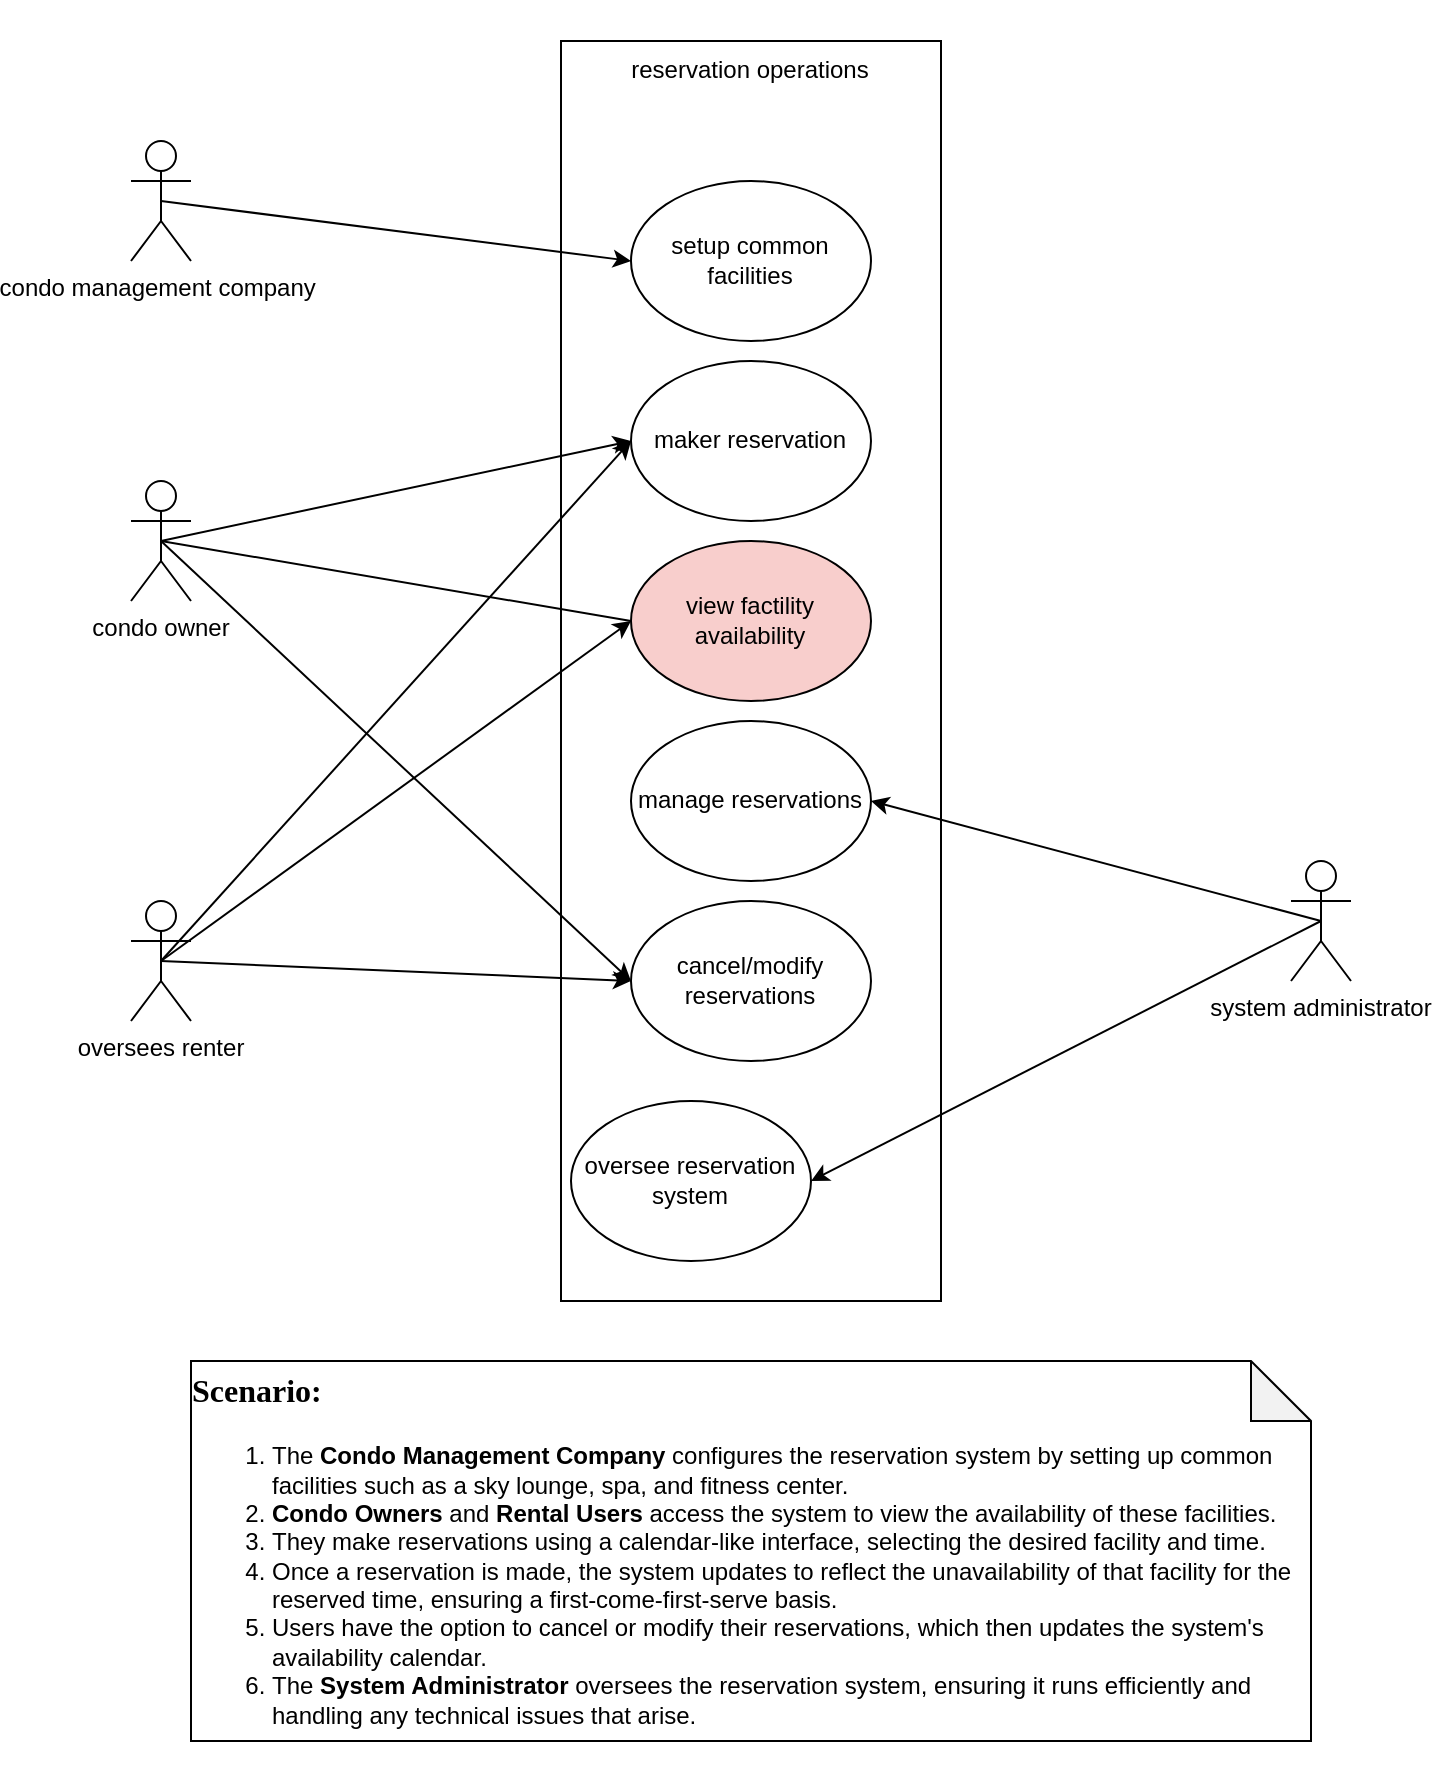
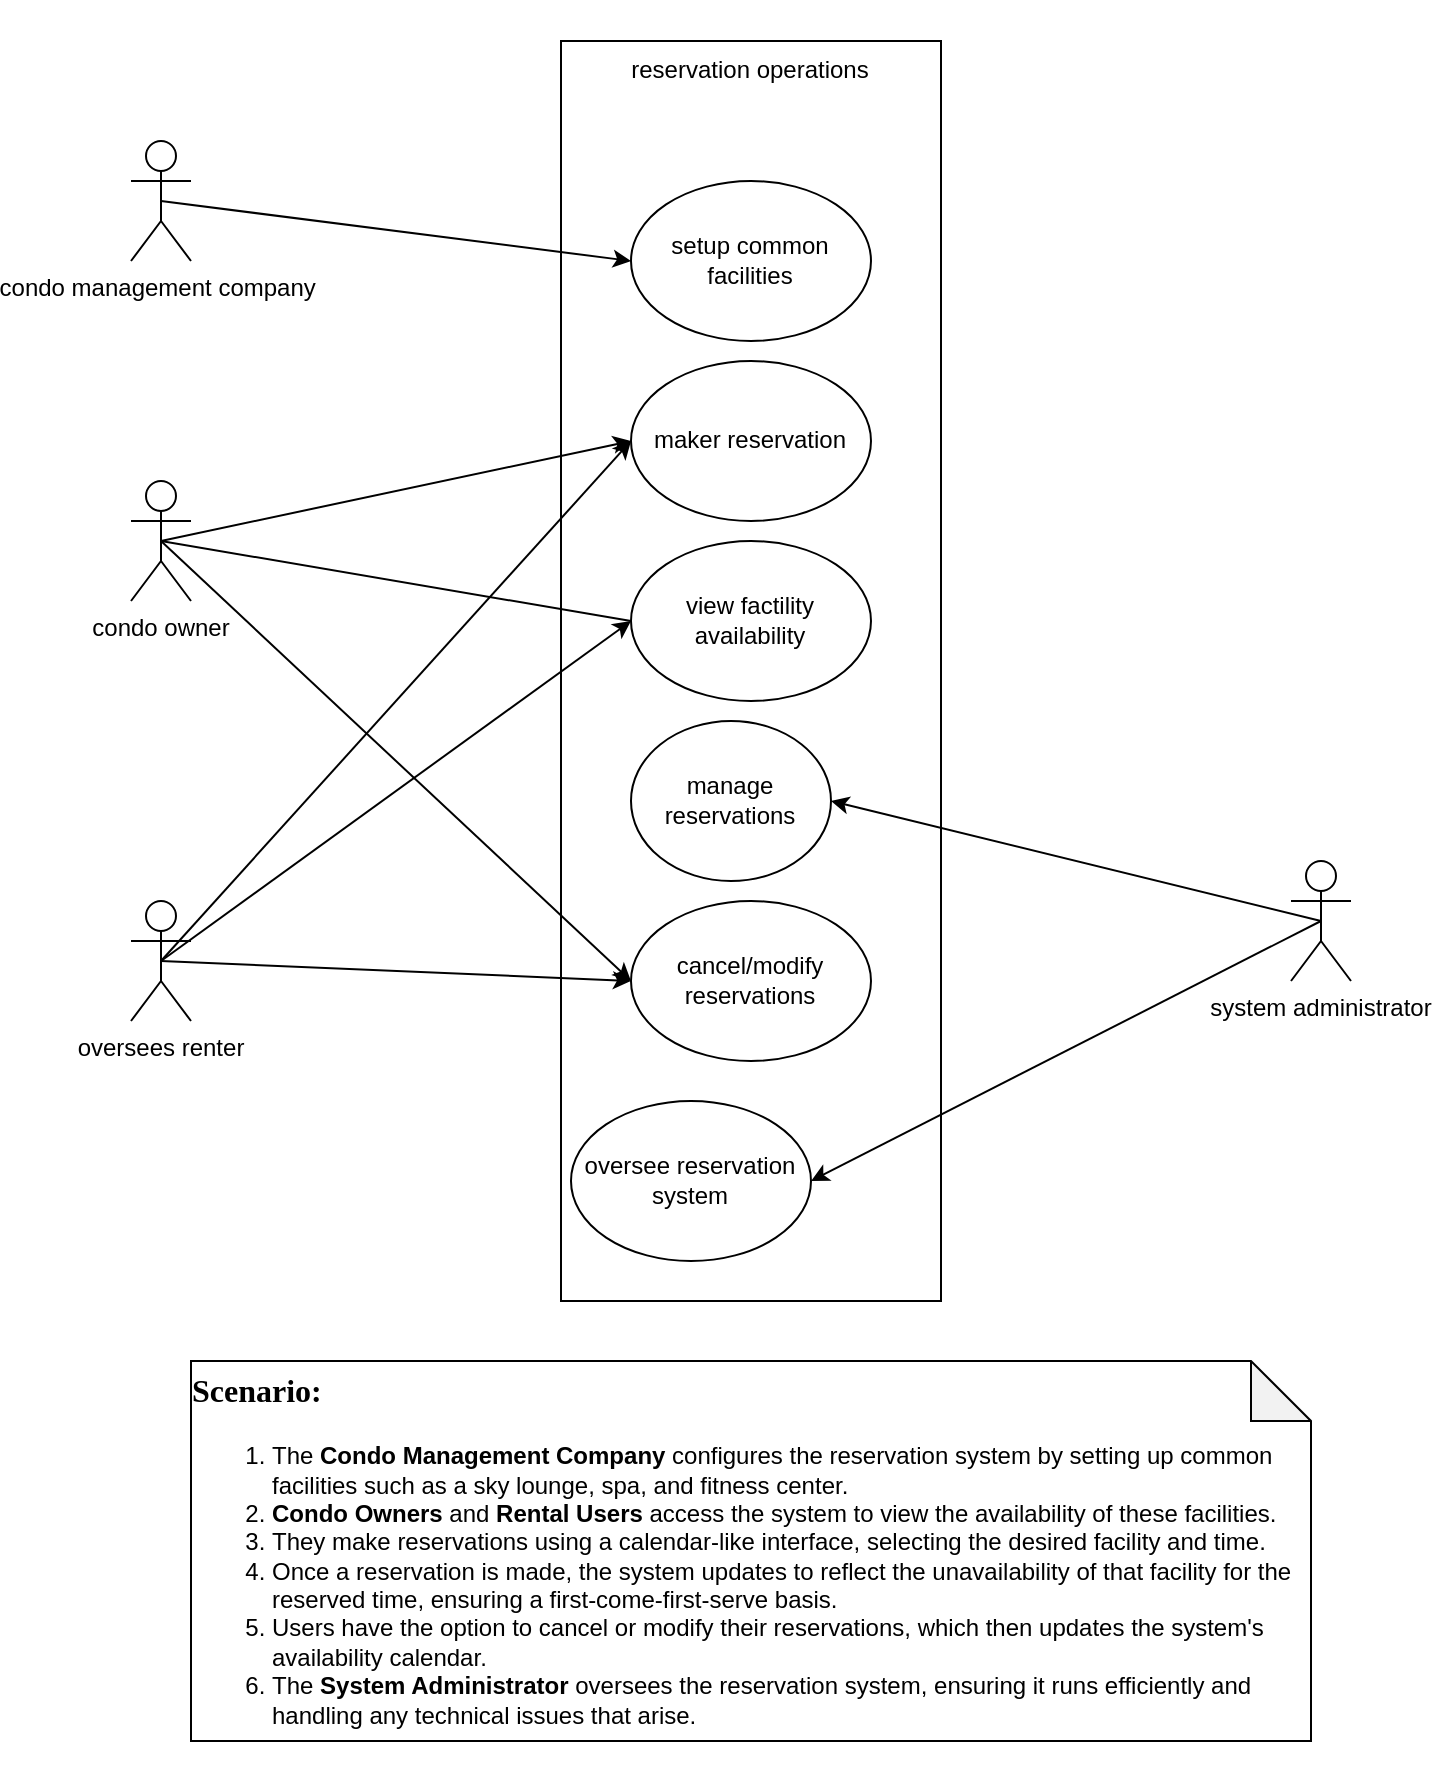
node "view factility availability": fillcolor #f8cecc -> #ffffff
node "manage reservations": size 240x160 -> 200x160
